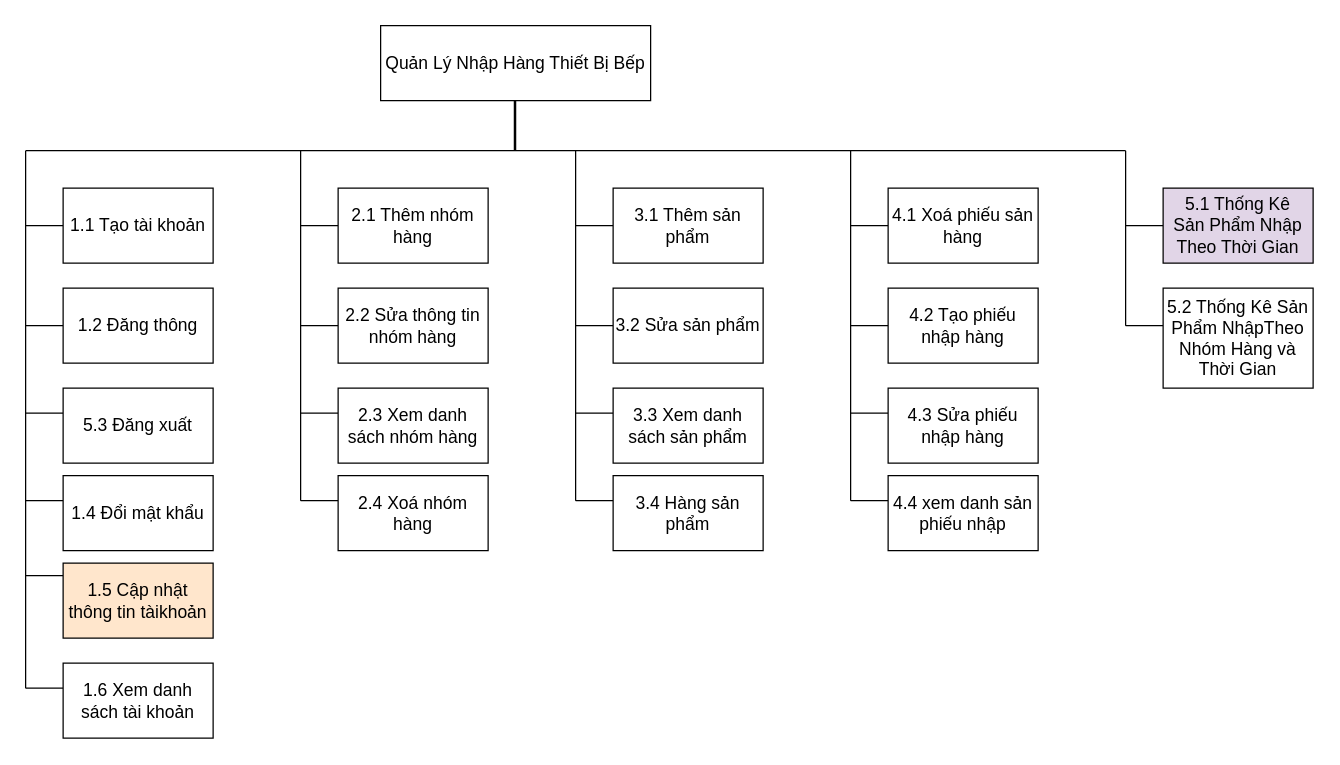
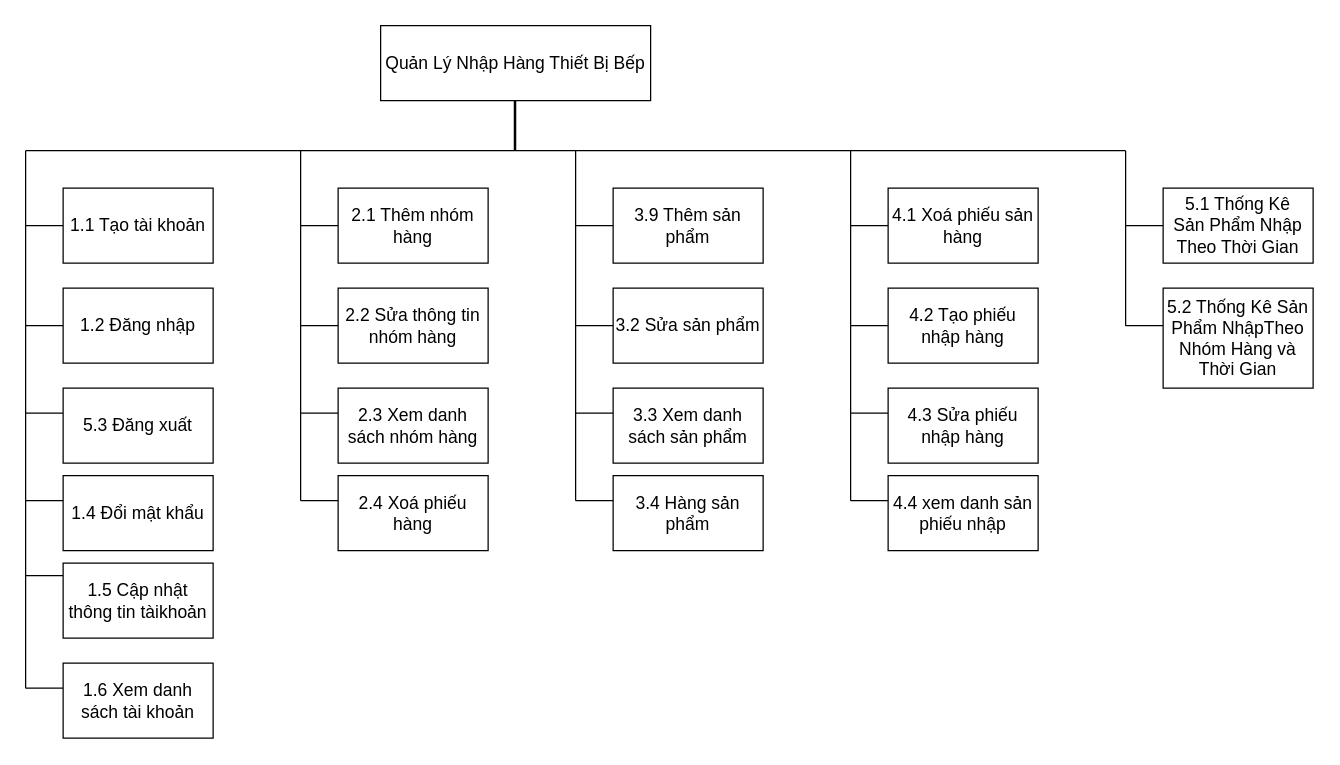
node "3.1 Thêm sản phẩm": label "3.1 Thêm sản phẩm" -> "3.9 Thêm sản phẩm"
node "5.1 Thống Kê Sản Phẩm Nhập Theo Thời Gian": fillcolor #e1d5e7 -> #ffffff
node "1.2 Đăng thông": label "1.2 Đăng thông" -> "1.2 Đăng nhập"
node "2.4 Xoá nhóm hàng": label "2.4 Xoá nhóm hàng" -> "2.4 Xoá phiếu hàng"
node "1.5 Cập nhật thông tin tàikhoản": fillcolor #ffe6cc -> #ffffff
